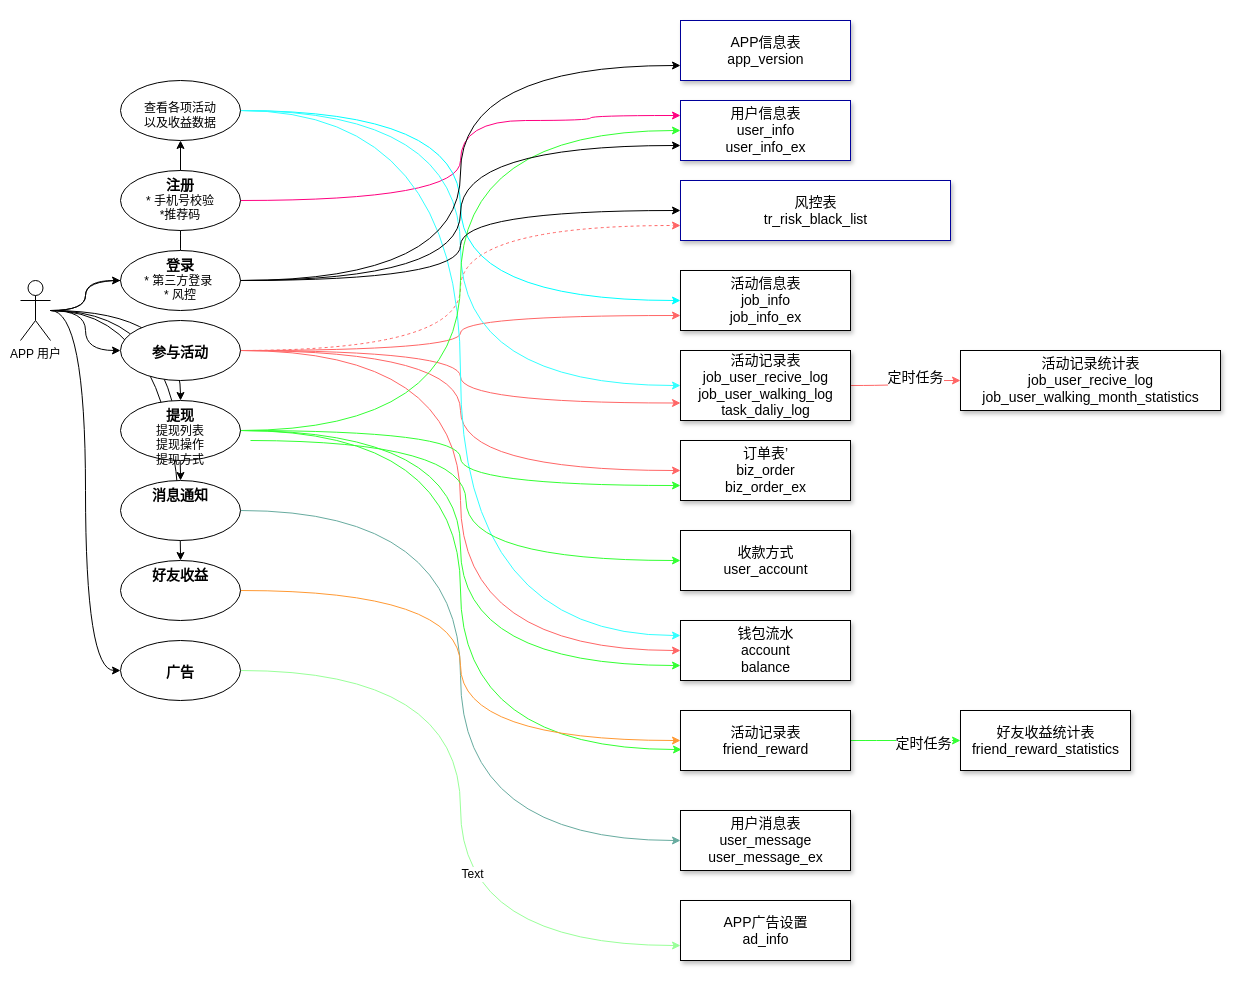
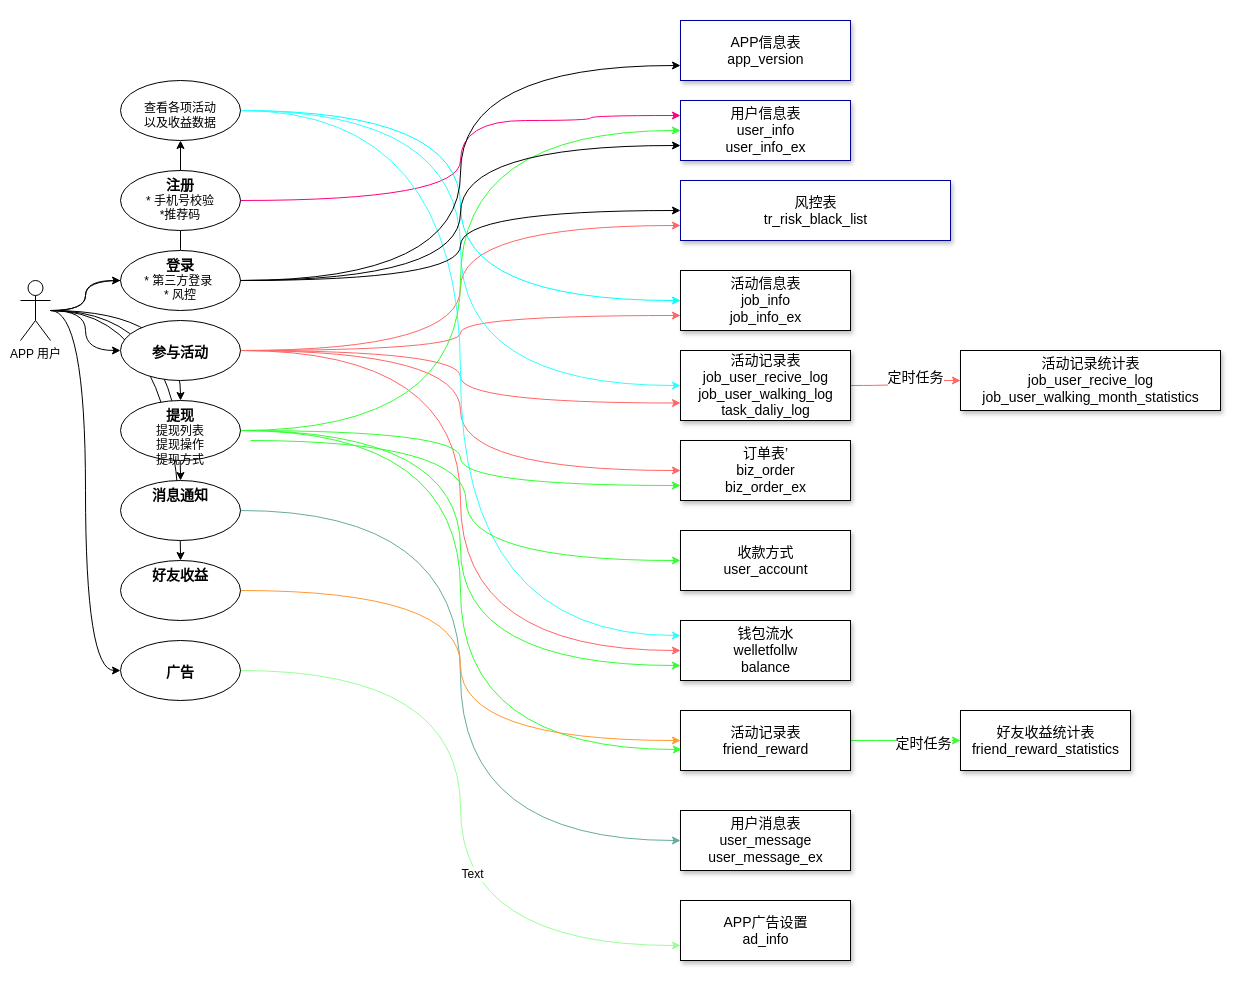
edge "参与活动" -> "风控表 tr_risk_black_list": style dashed -> solid
node "钱包流水 account balance": label "钱包流水 account balance" -> "钱包流水 welletfollw balance"
